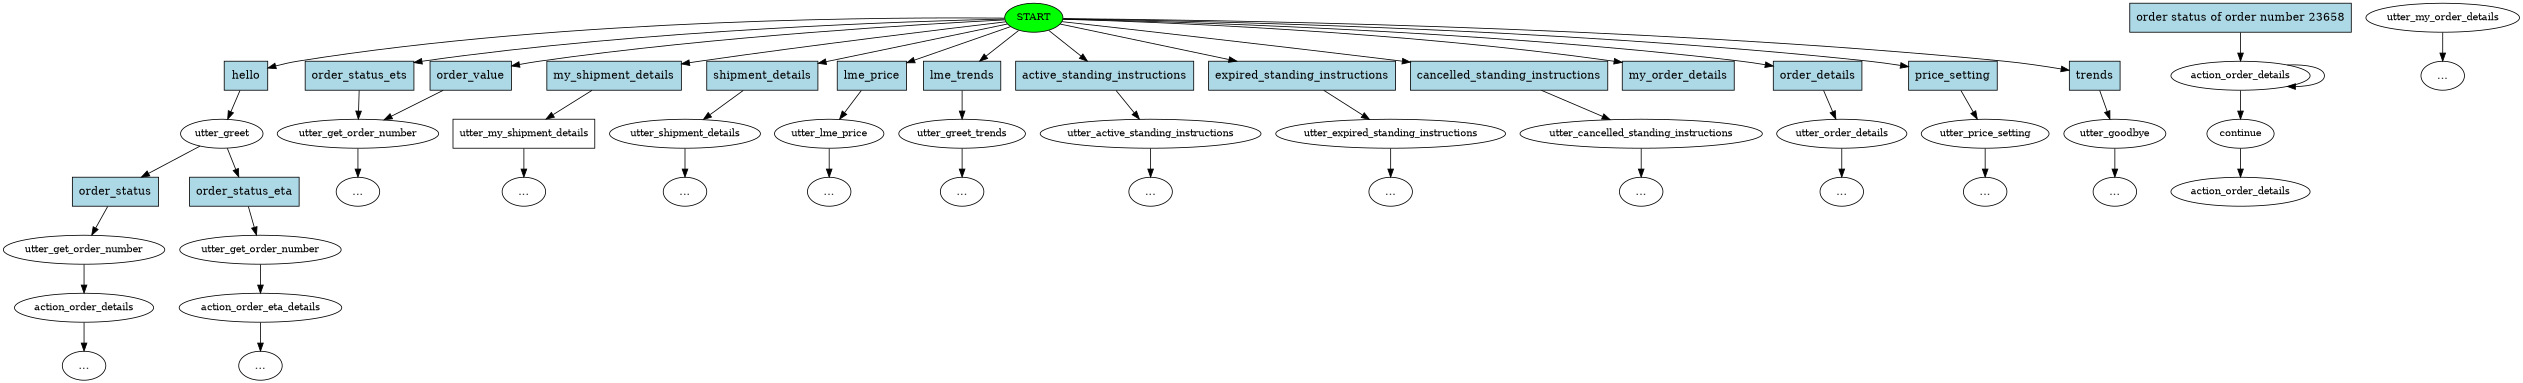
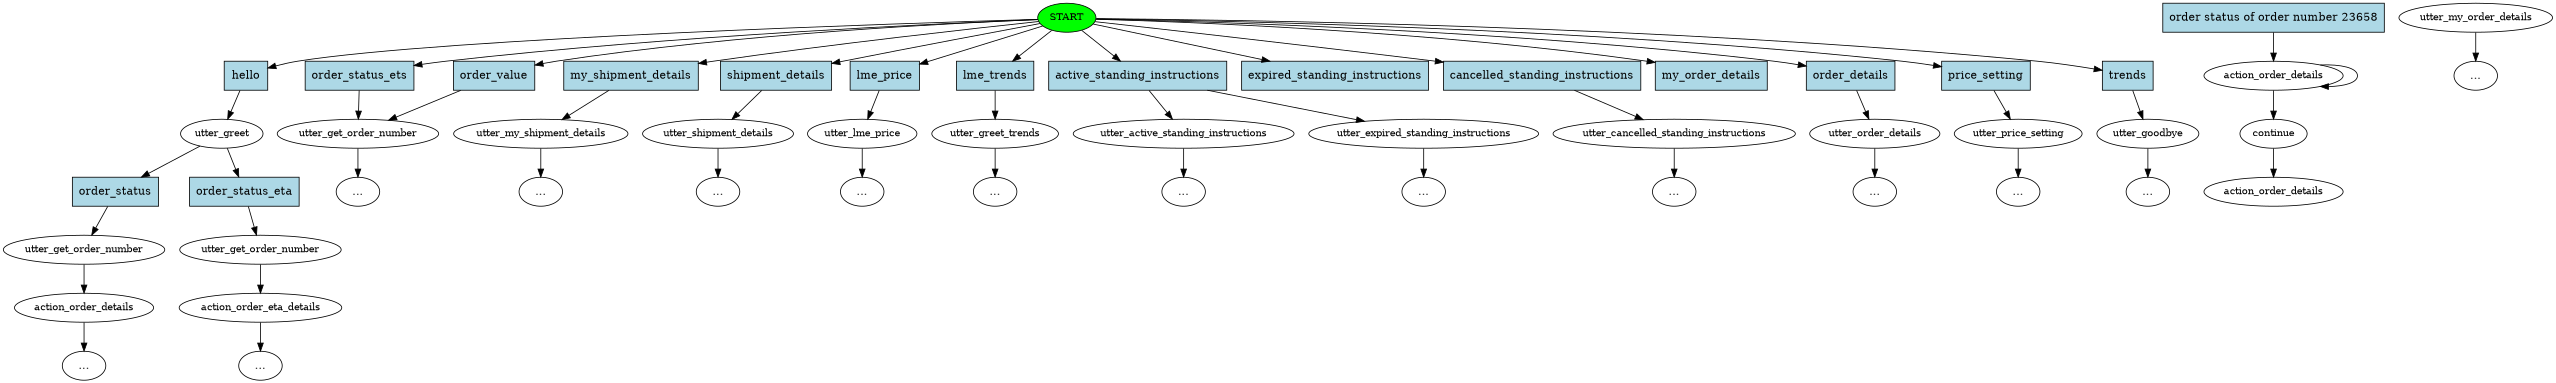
edge "expired_standing_instructions" -> "utter_expired_standing_instructions": now "active_standing_instructions" -> "utter_expired_standing_instructions"
node "utter_my_shipment_details": shape box -> ellipse
